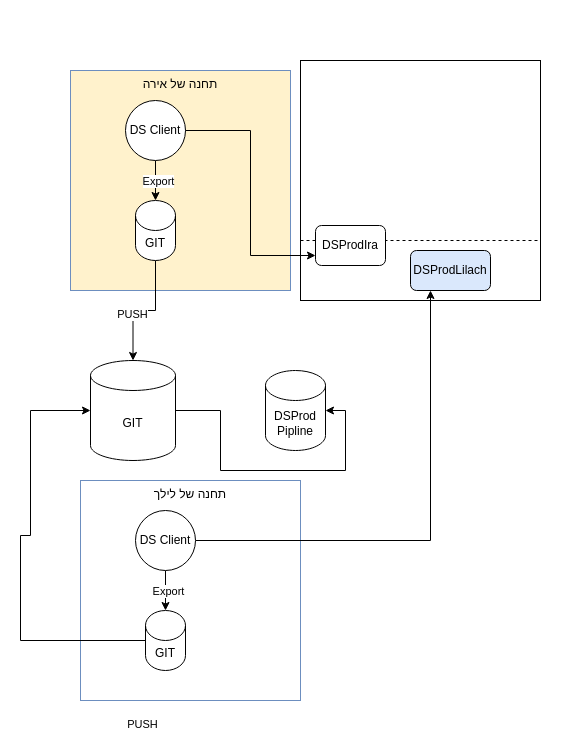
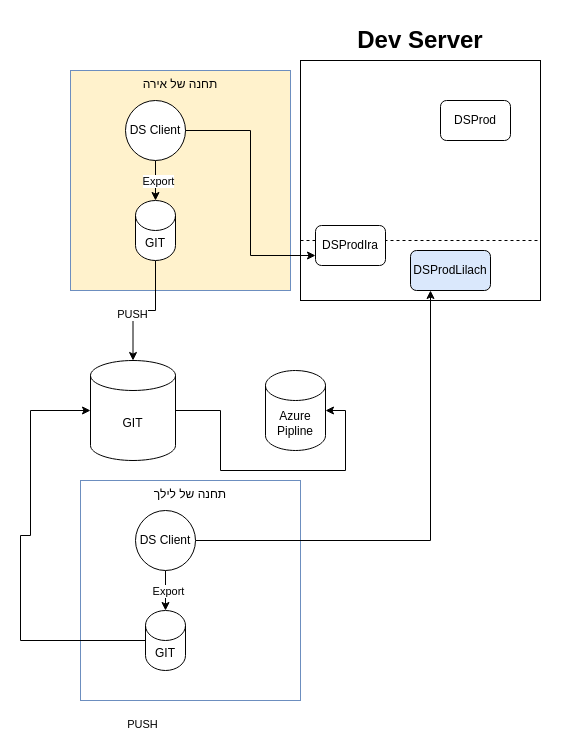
node "Dev Server": added
node "DSProd": added
node "DSProd Pipline": label "DSProd Pipline" -> "Azure Pipline"
